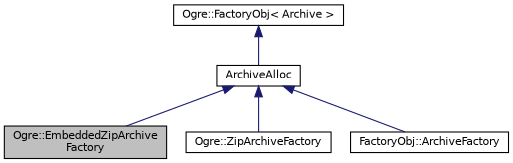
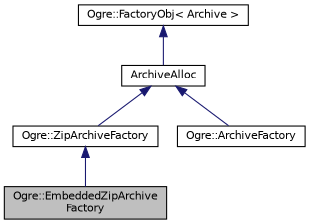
edge "Ogre::EmbeddedZipArchive Factory" -> "ArchiveAlloc": now "Ogre::EmbeddedZipArchive Factory" -> "Ogre::ZipArchiveFactory"
node "FactoryObj::ArchiveFactory": label "FactoryObj::ArchiveFactory" -> "Ogre::ArchiveFactory"
